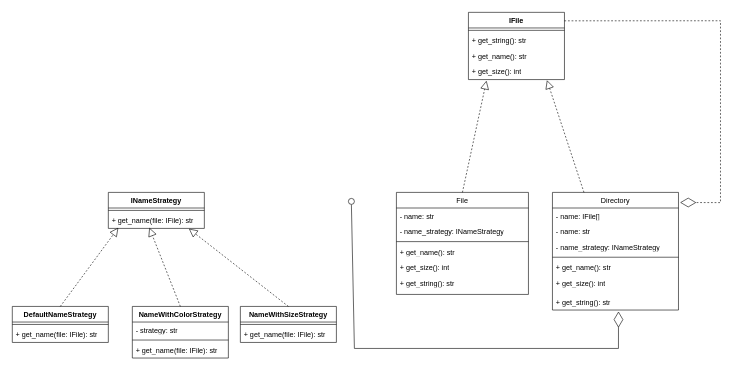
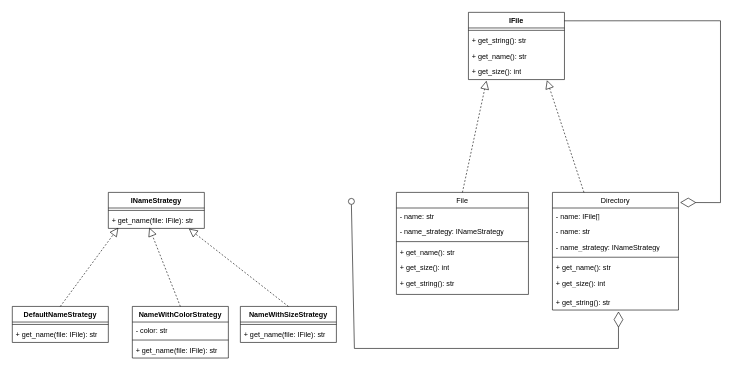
edge "IFile" -> "Directory": style dashed -> solid
node "- strategy: str": label "- strategy: str" -> "- color: str"
